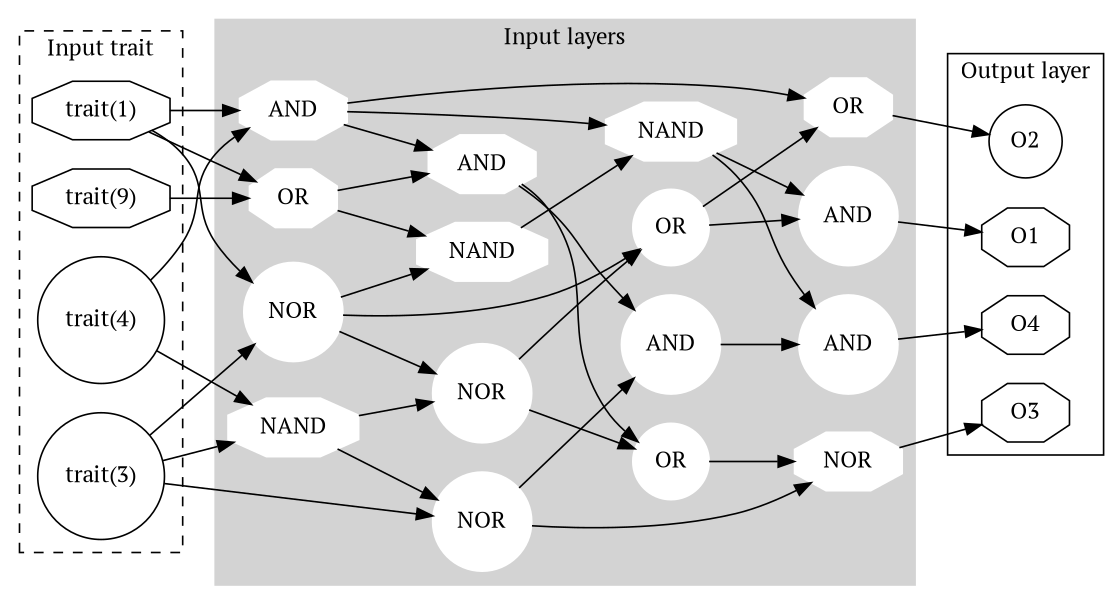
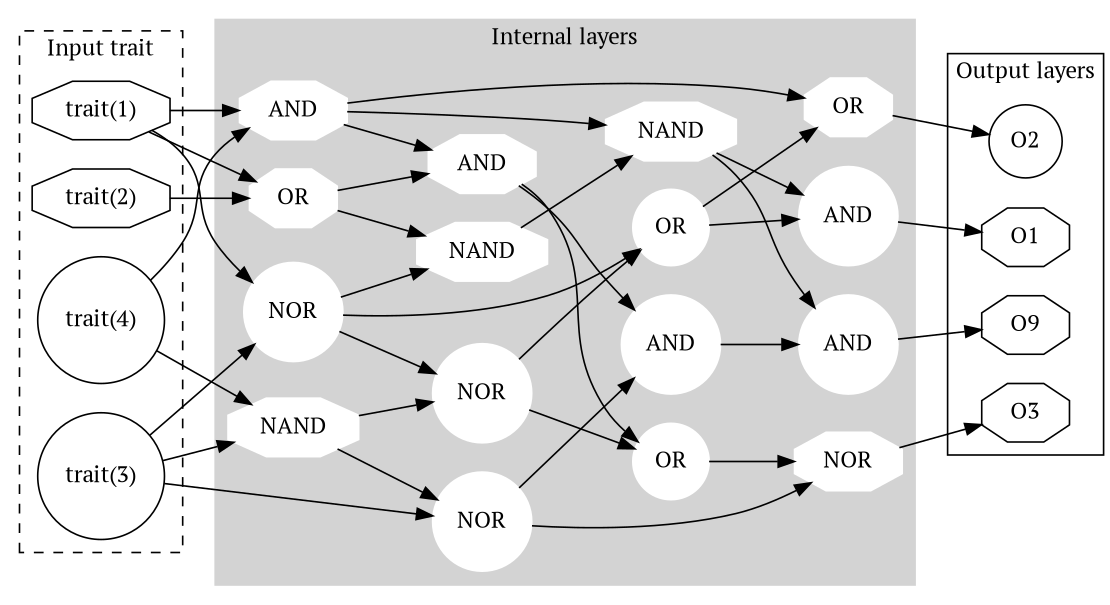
cluster "Input layers": label "Input layers" -> "Internal layers"
cluster "Output layer": label "Output layer" -> "Output layers"
node "trait(9)": label "trait(9)" -> "trait(2)"
node "O4": label "O4" -> "O9"
